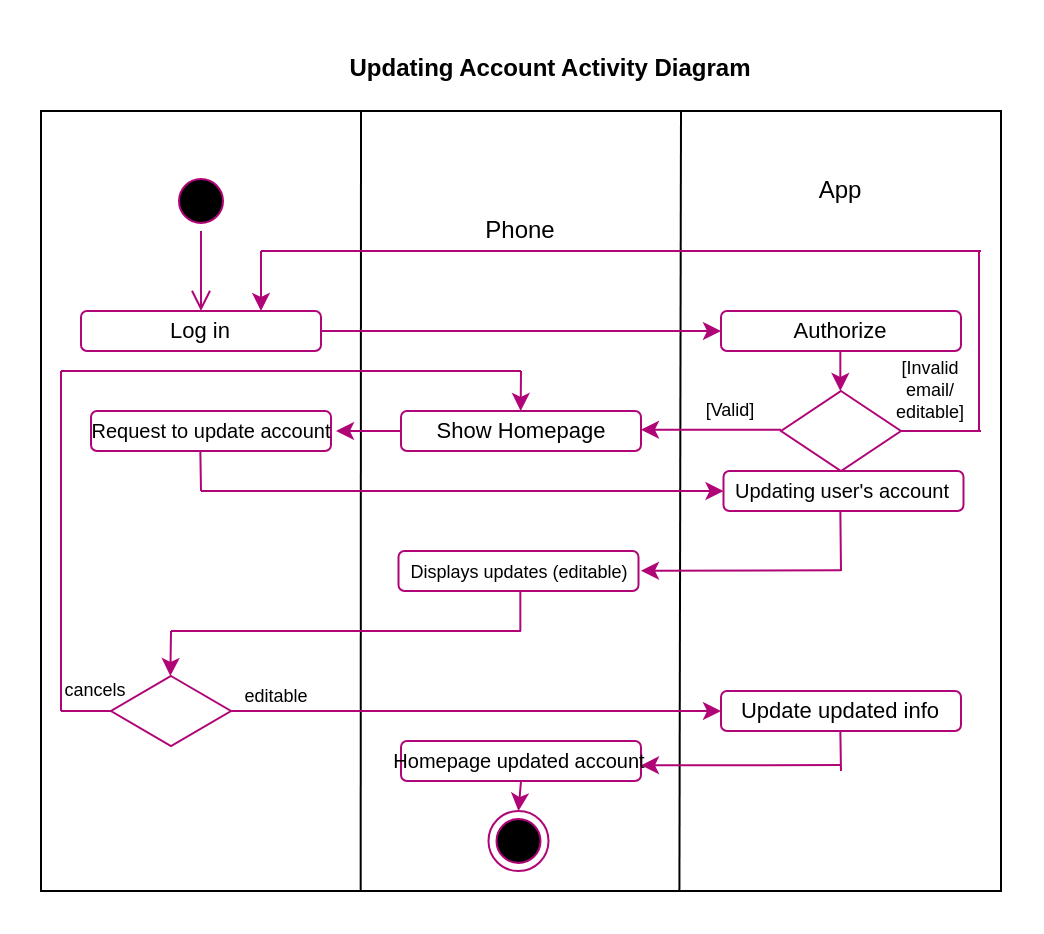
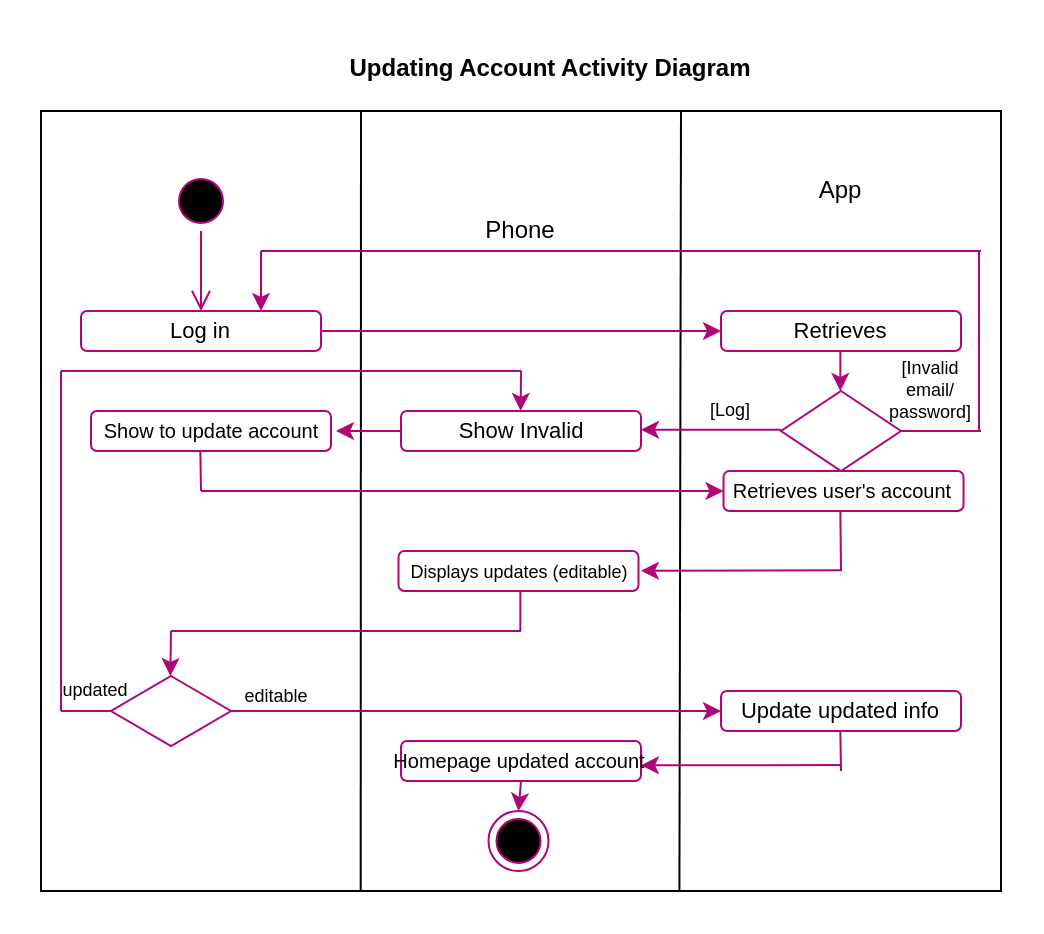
node "Authorize": label "Authorize" -> "Retrieves"
node "[Invalid email/ editable]": label "[Invalid email/ editable]" -> "[Invalid email/ password]"
node "[Valid]": label "[Valid]" -> "[Log]"
node "Request to update account": label "Request to update account" -> "Show to update account"
node "Show Homepage": label "Show Homepage" -> "Show Invalid"
node "Updating user's account": label "Updating user's account" -> "Retrieves user's account"
node "cancels": label "cancels" -> "updated"
